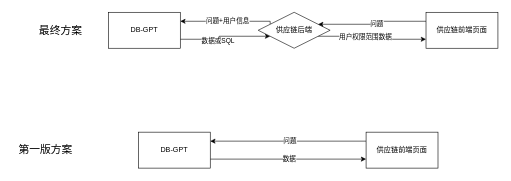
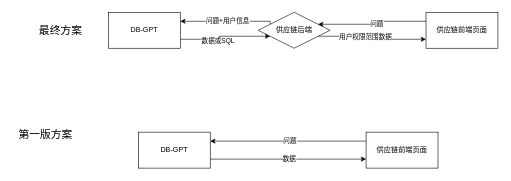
node "第一版方案": moved (45, 150) -> (45, 135)
